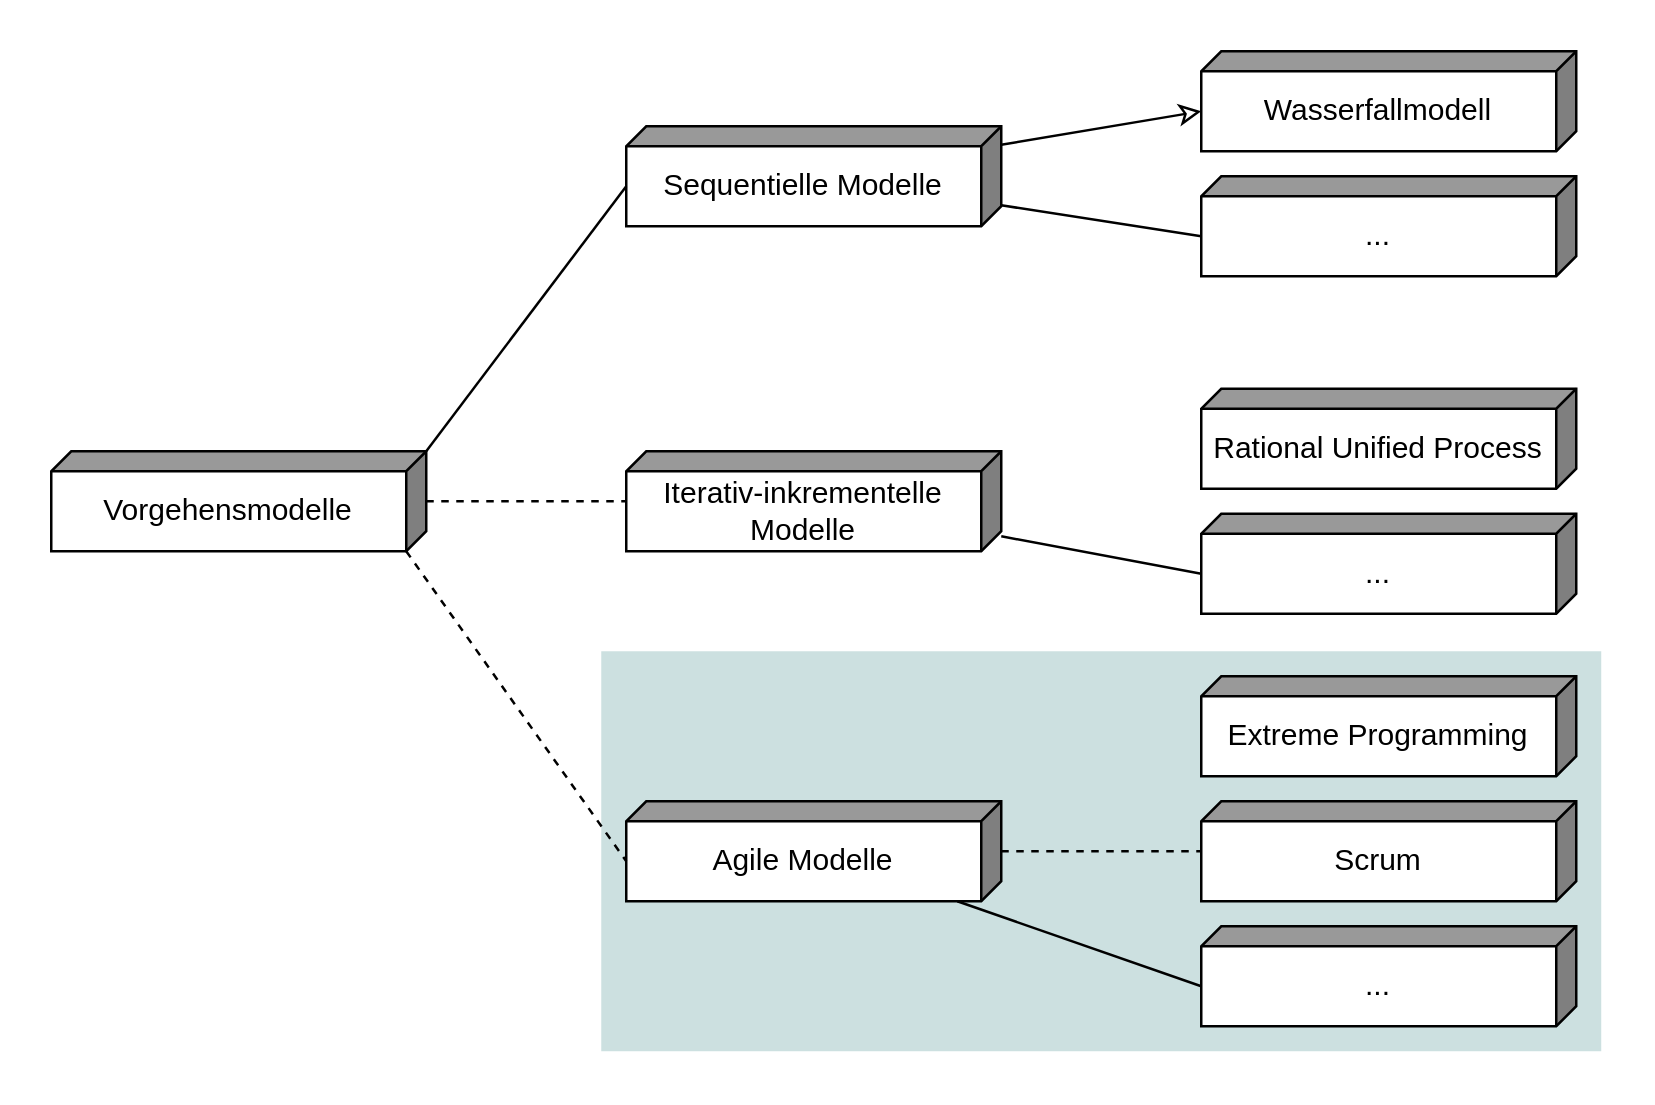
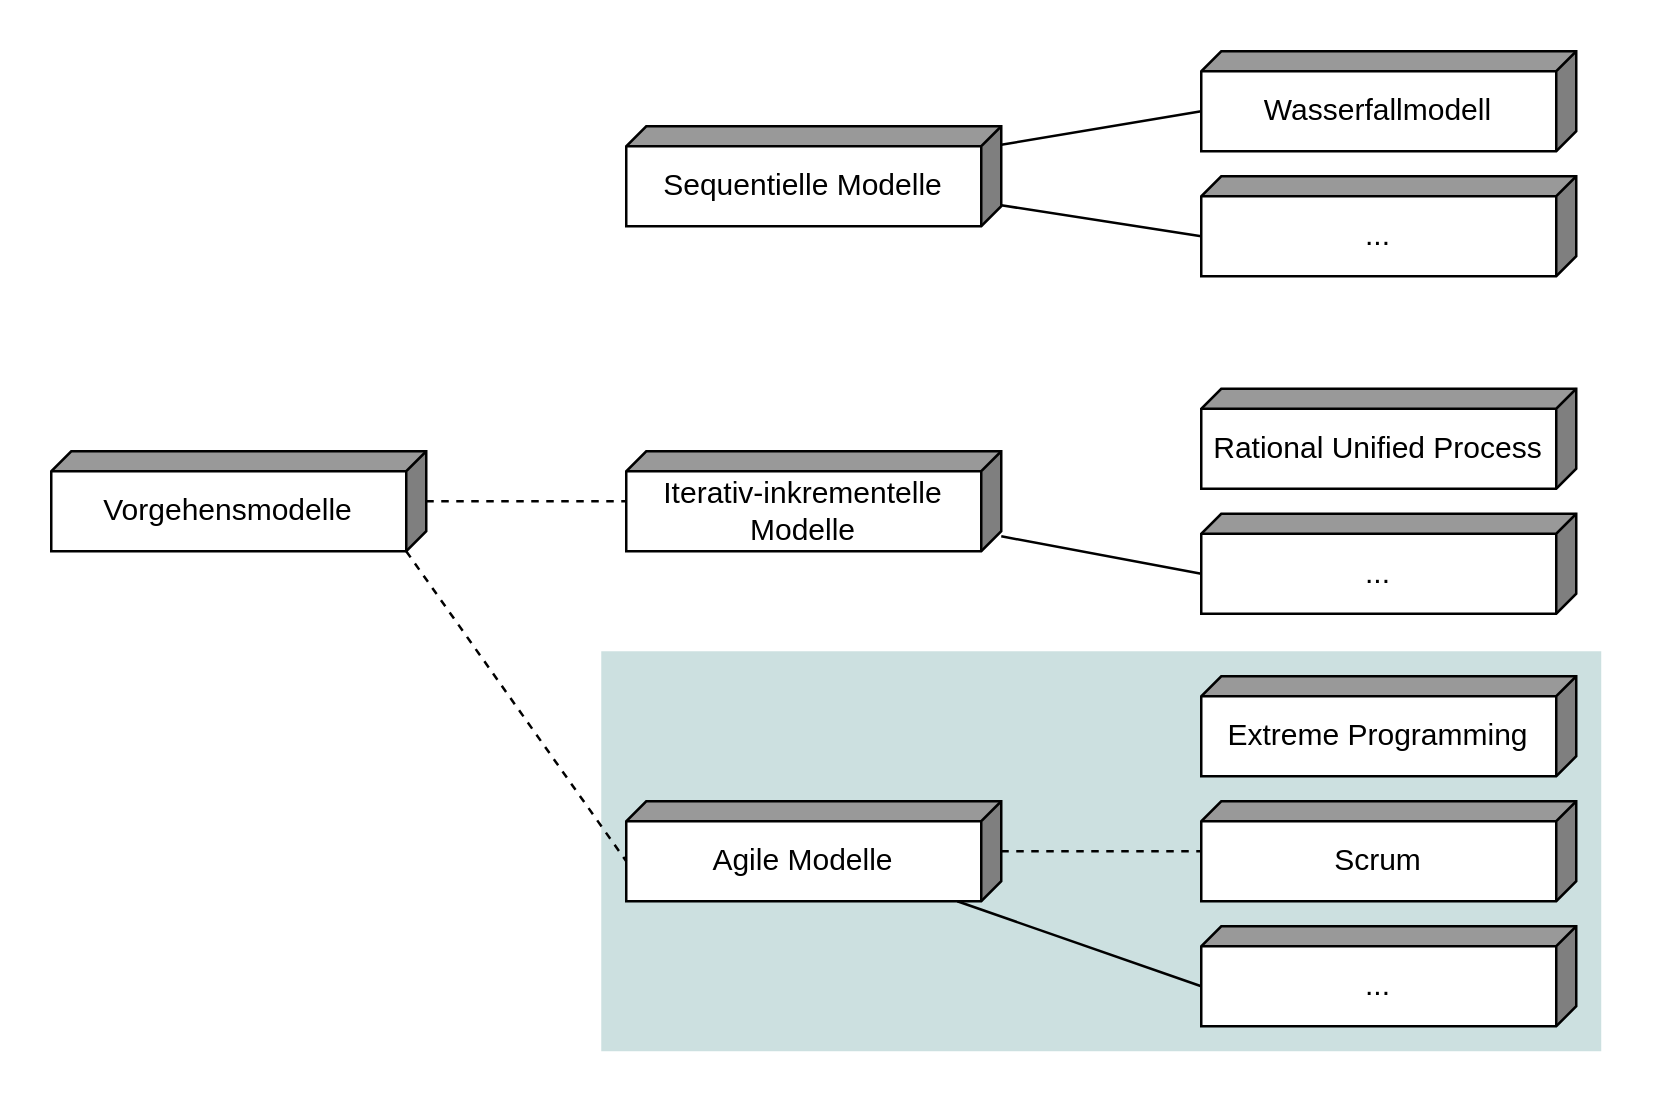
edge "Sequentielle Modelle" -> "Wasserfallmodell": arrowhead classic -> none
edge "Sequentielle Modelle" -- "Vorgehensmodelle": removed
